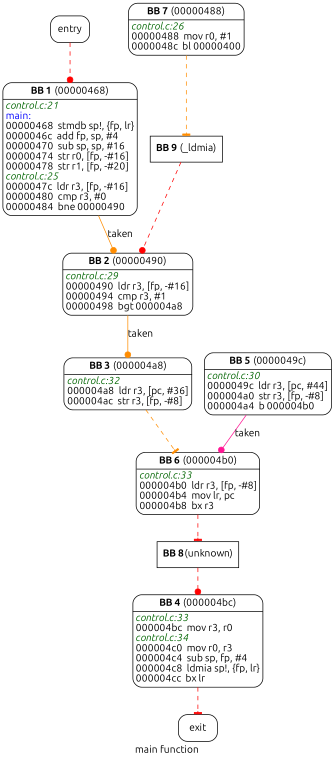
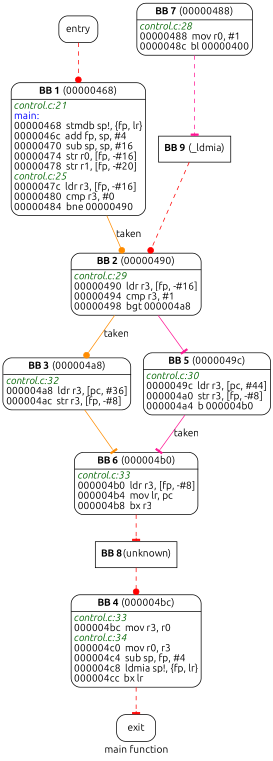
node "BB 7": text "control.c:26" -> "control.c:28"
edge "BB 7" -> "BB 9": color darkorange -> deeppink
edge "BB 2" -> "BB 5": added
edge "BB 3" -> "BB 6": style dashed -> solid
edge "BB 5" -> "BB 6": arrowhead dot -> tee
